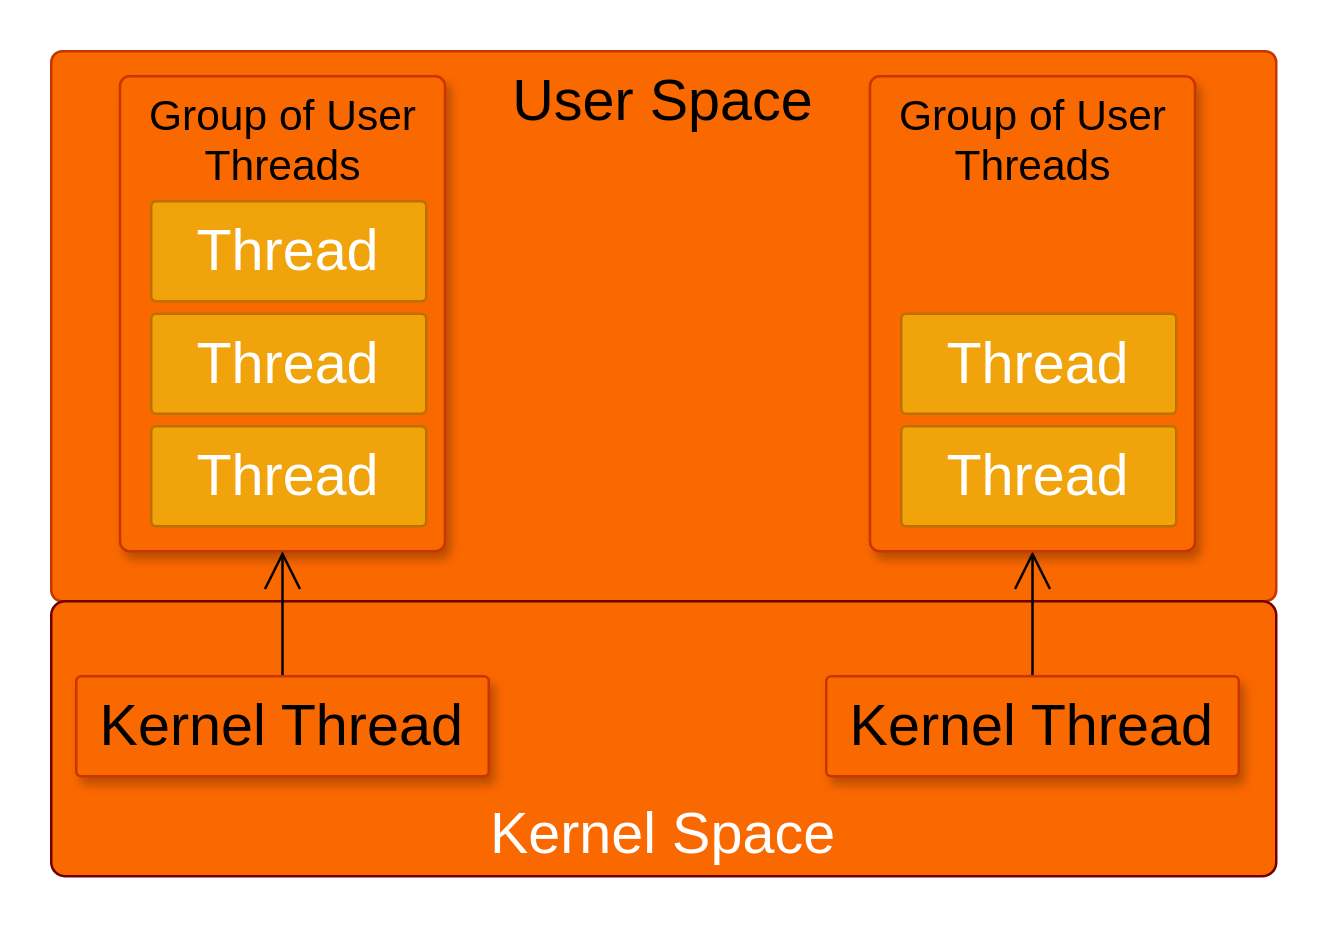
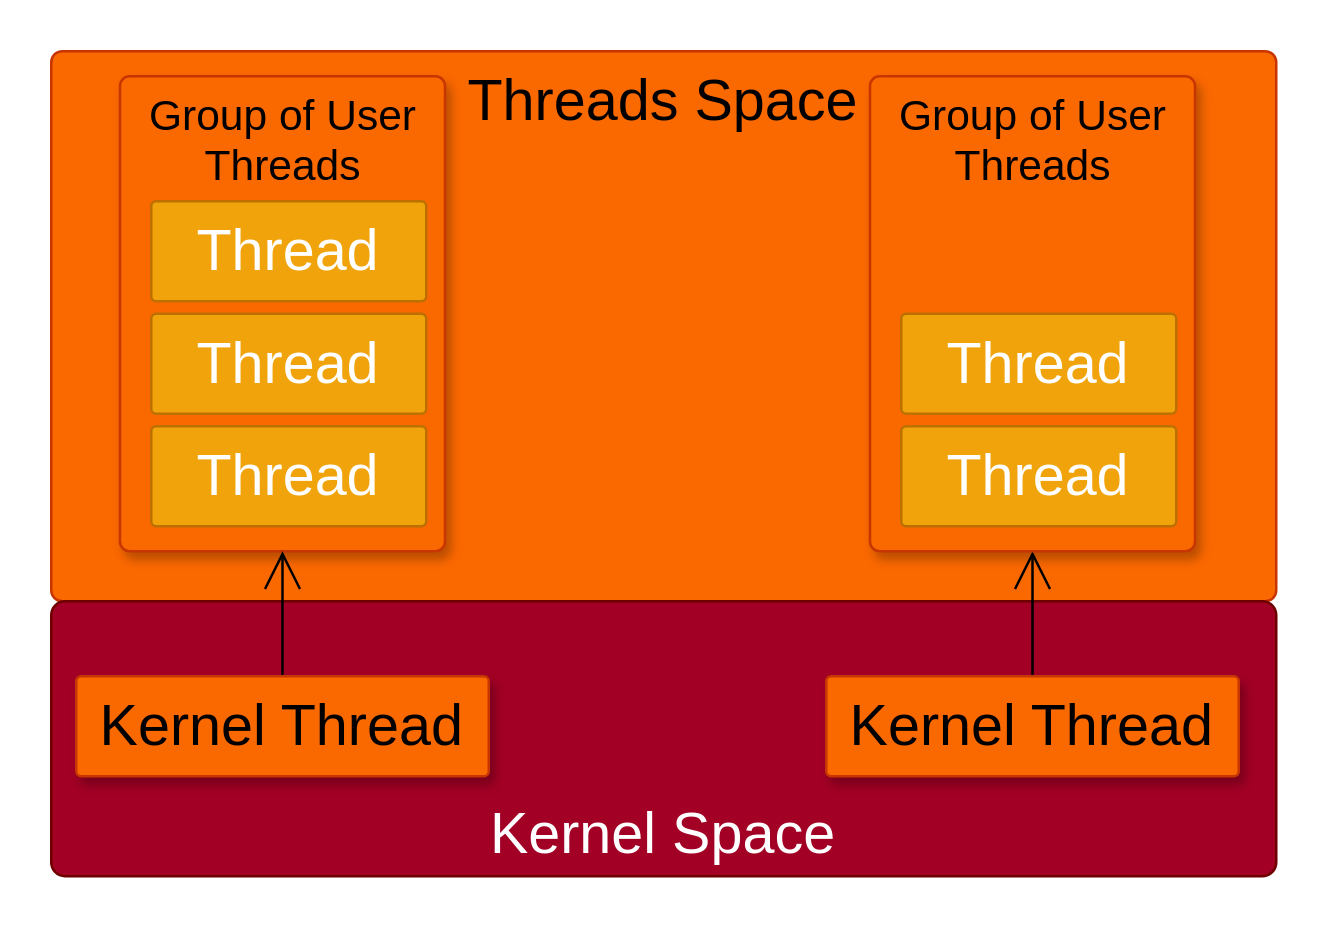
node "User Space": label "User Space" -> "Threads Space"
node "Kernel Space": fillcolor #fa6800 -> #a20025
